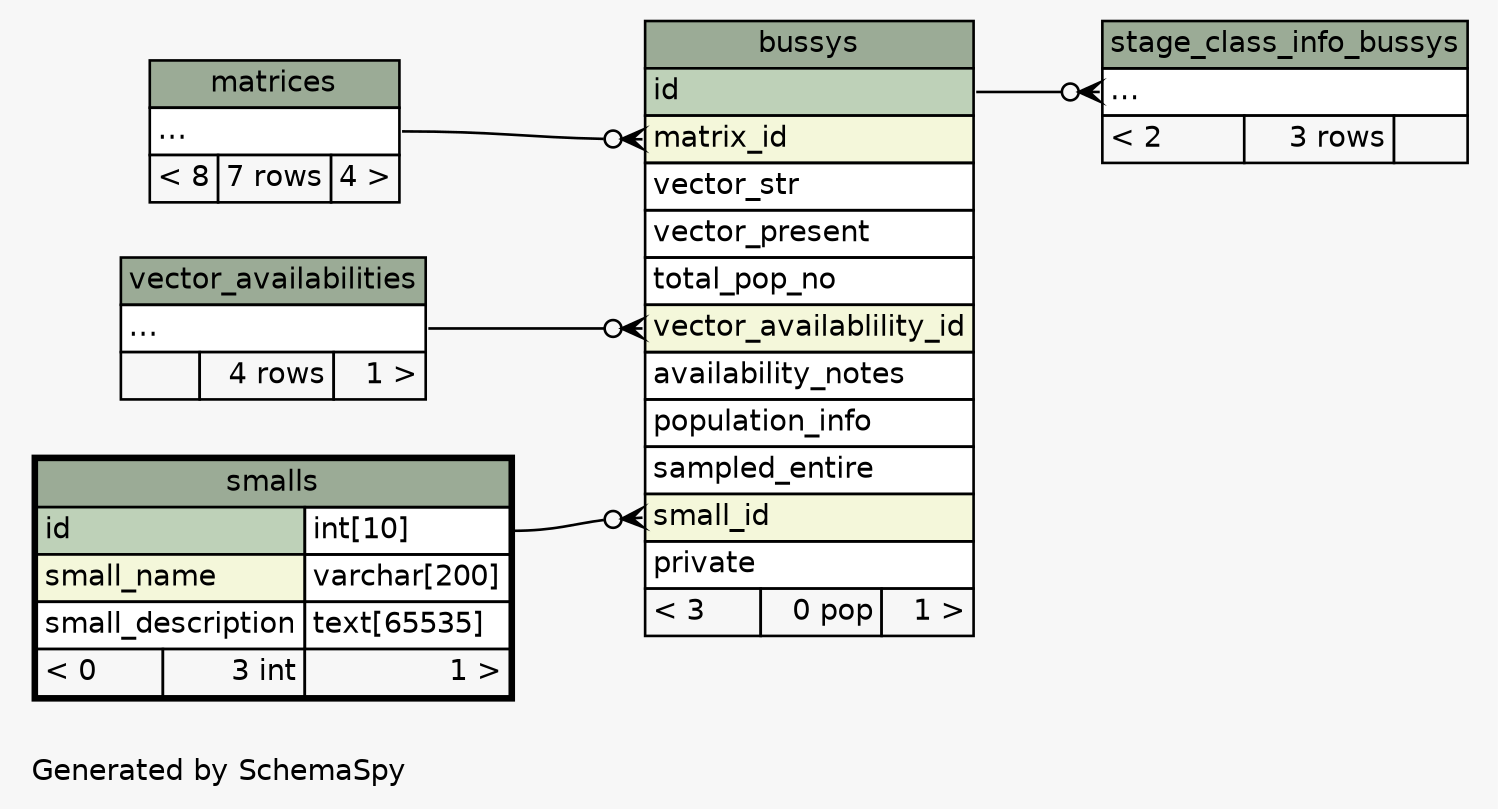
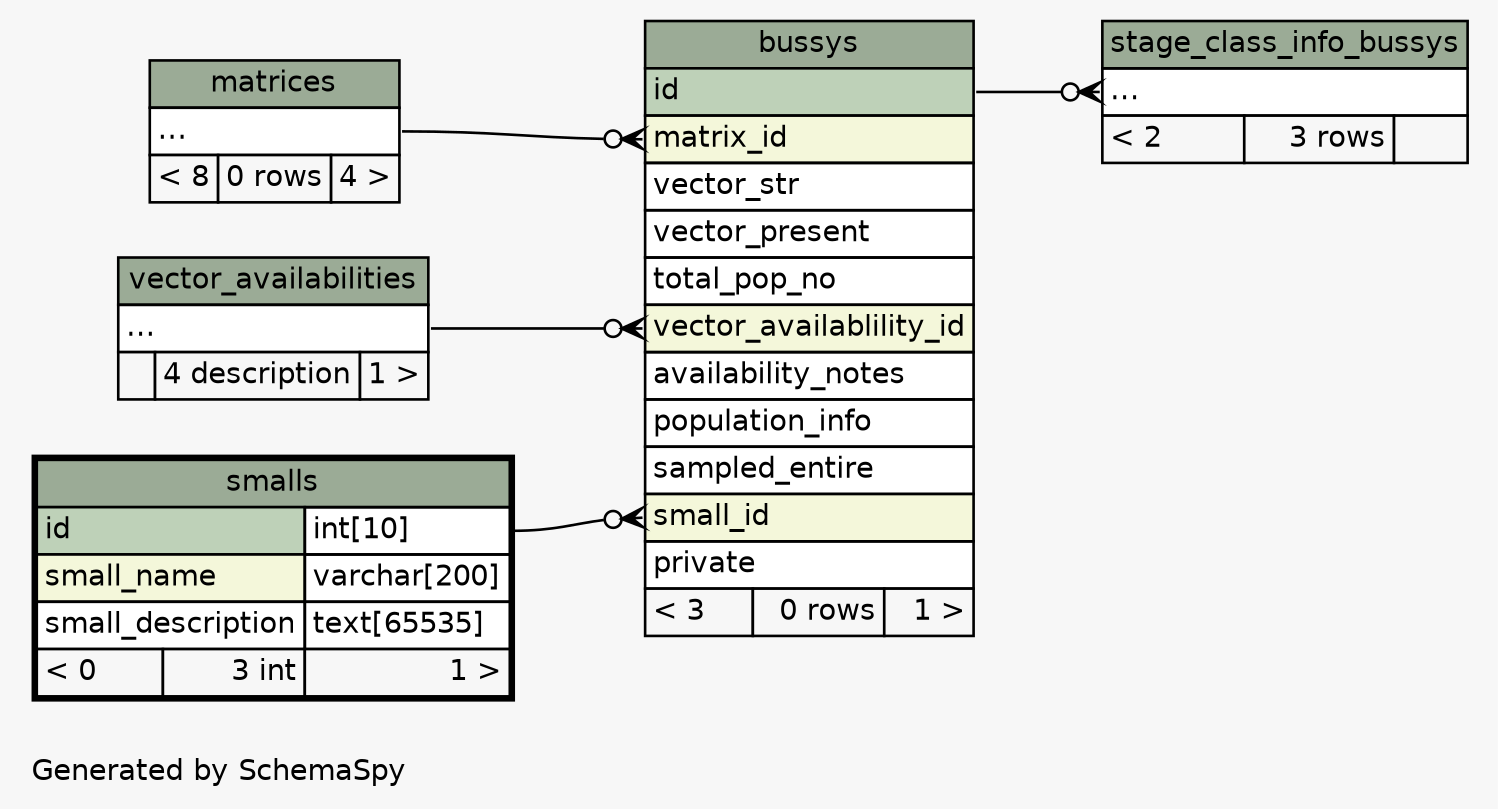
node "matrices": text "7 rows" -> "0 rows"
node "vector_availabilities": text "4 rows" -> "4 description"
node "bussys": text "0 pop" -> "0 rows"
